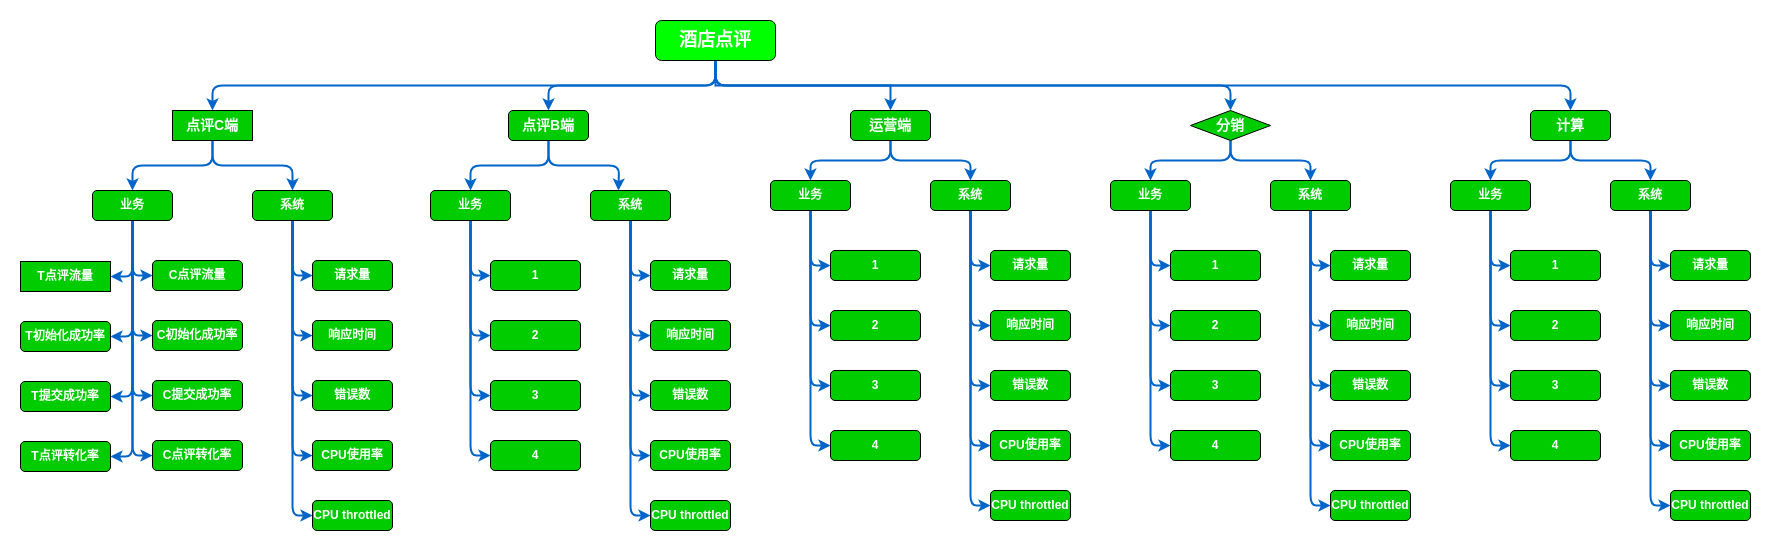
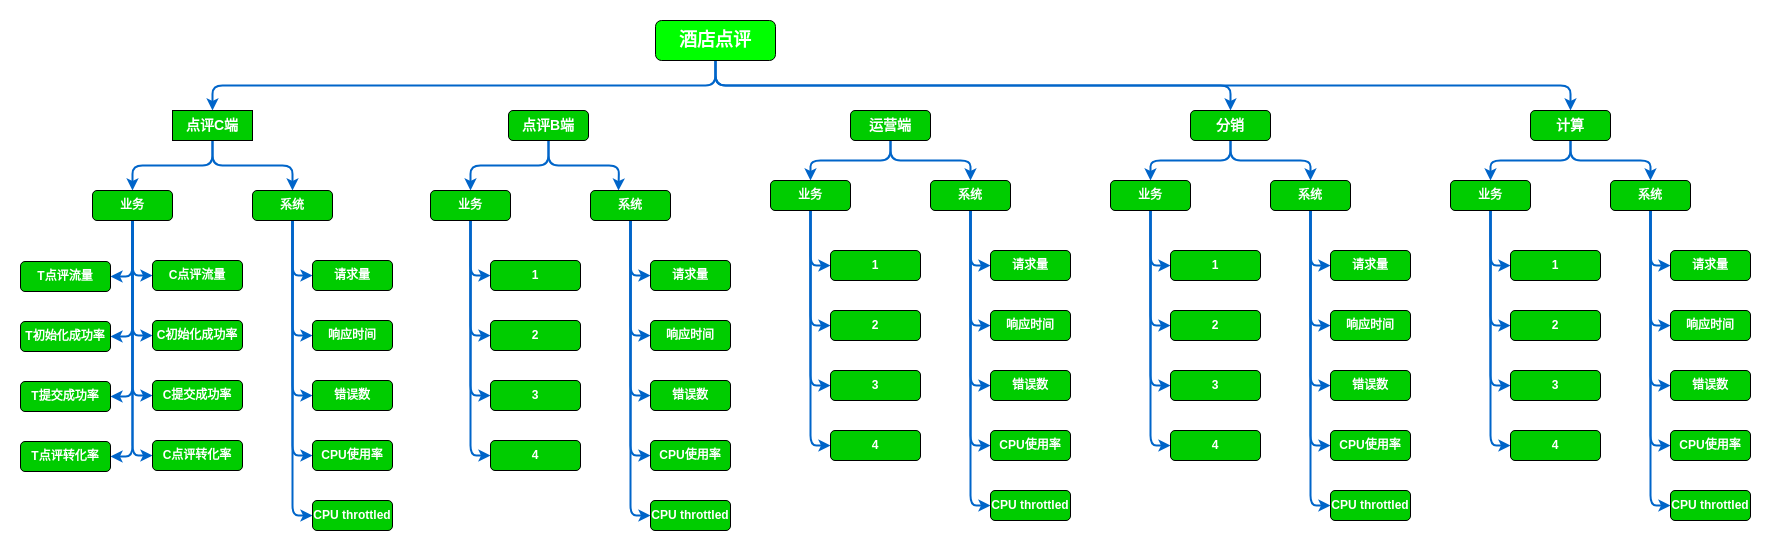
edge "酒店点评" -> "运营端": removed
edge "酒店点评" -> "点评B端": removed
node "分销": shape diamond -> rounded rectangle
node "T点评流量": shape rectangle -> rounded rectangle
